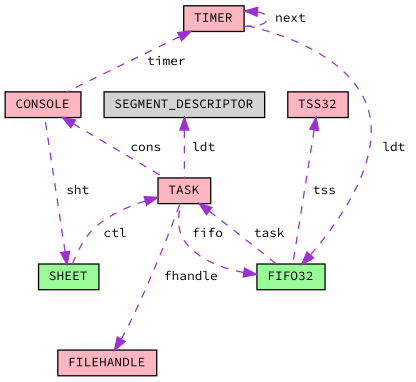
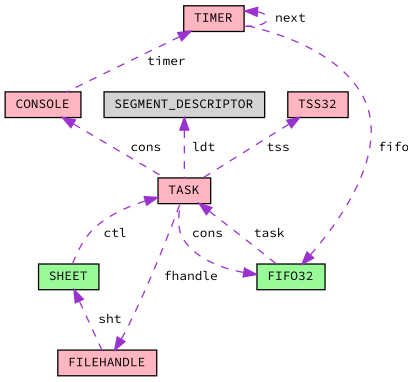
edge "TIMER" -> "FIFO32": label " ldt" -> " fifo"
edge "CONSOLE" -> "SHEET": now "FILEHANDLE" -> "SHEET"
edge "FIFO32" -> "TSS32": now "TASK" -> "TSS32"
edge "TASK" -> "FIFO32": label " fifo" -> " cons"
